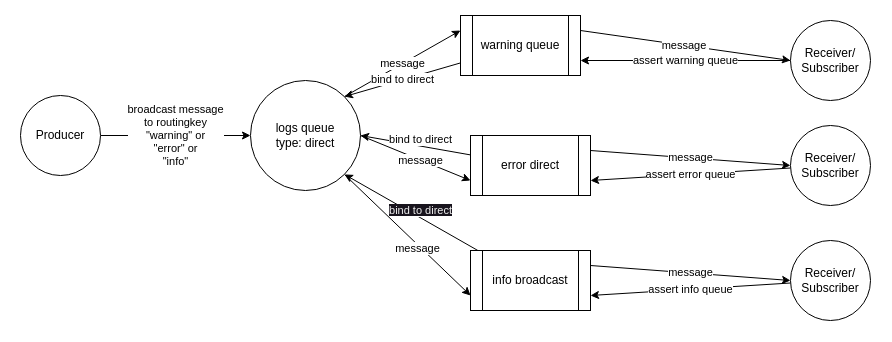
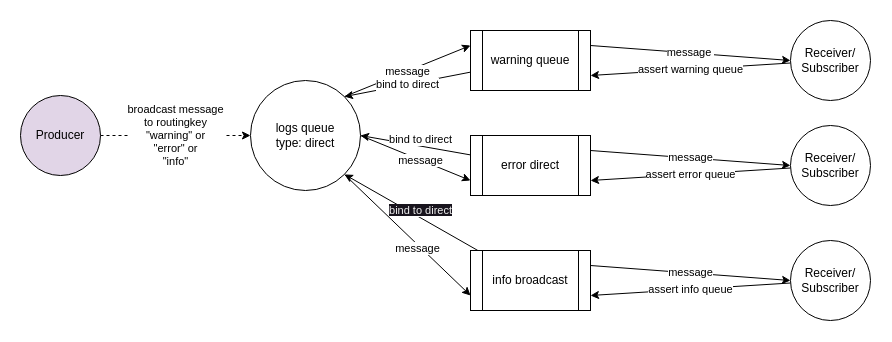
node "warning queue": moved (521, 46) -> (531, 61)
node "Producer": fillcolor #ffffff -> #e1d5e7
edge "Producer" -> "logs queue type: direct": style solid -> dashed
